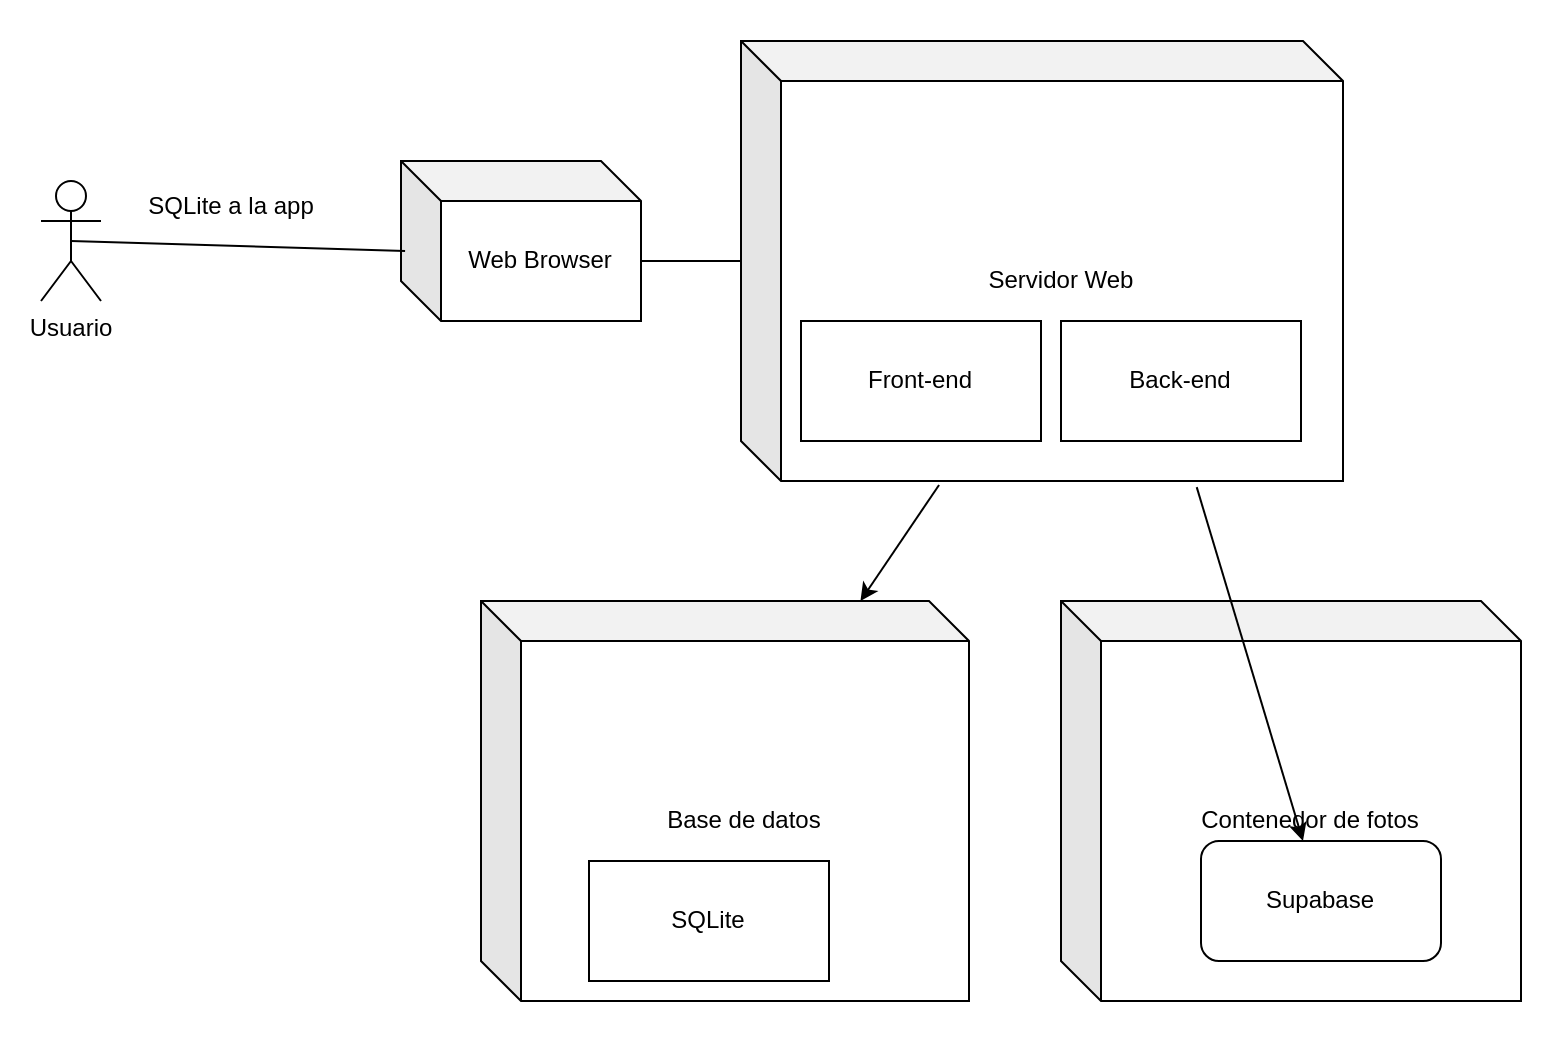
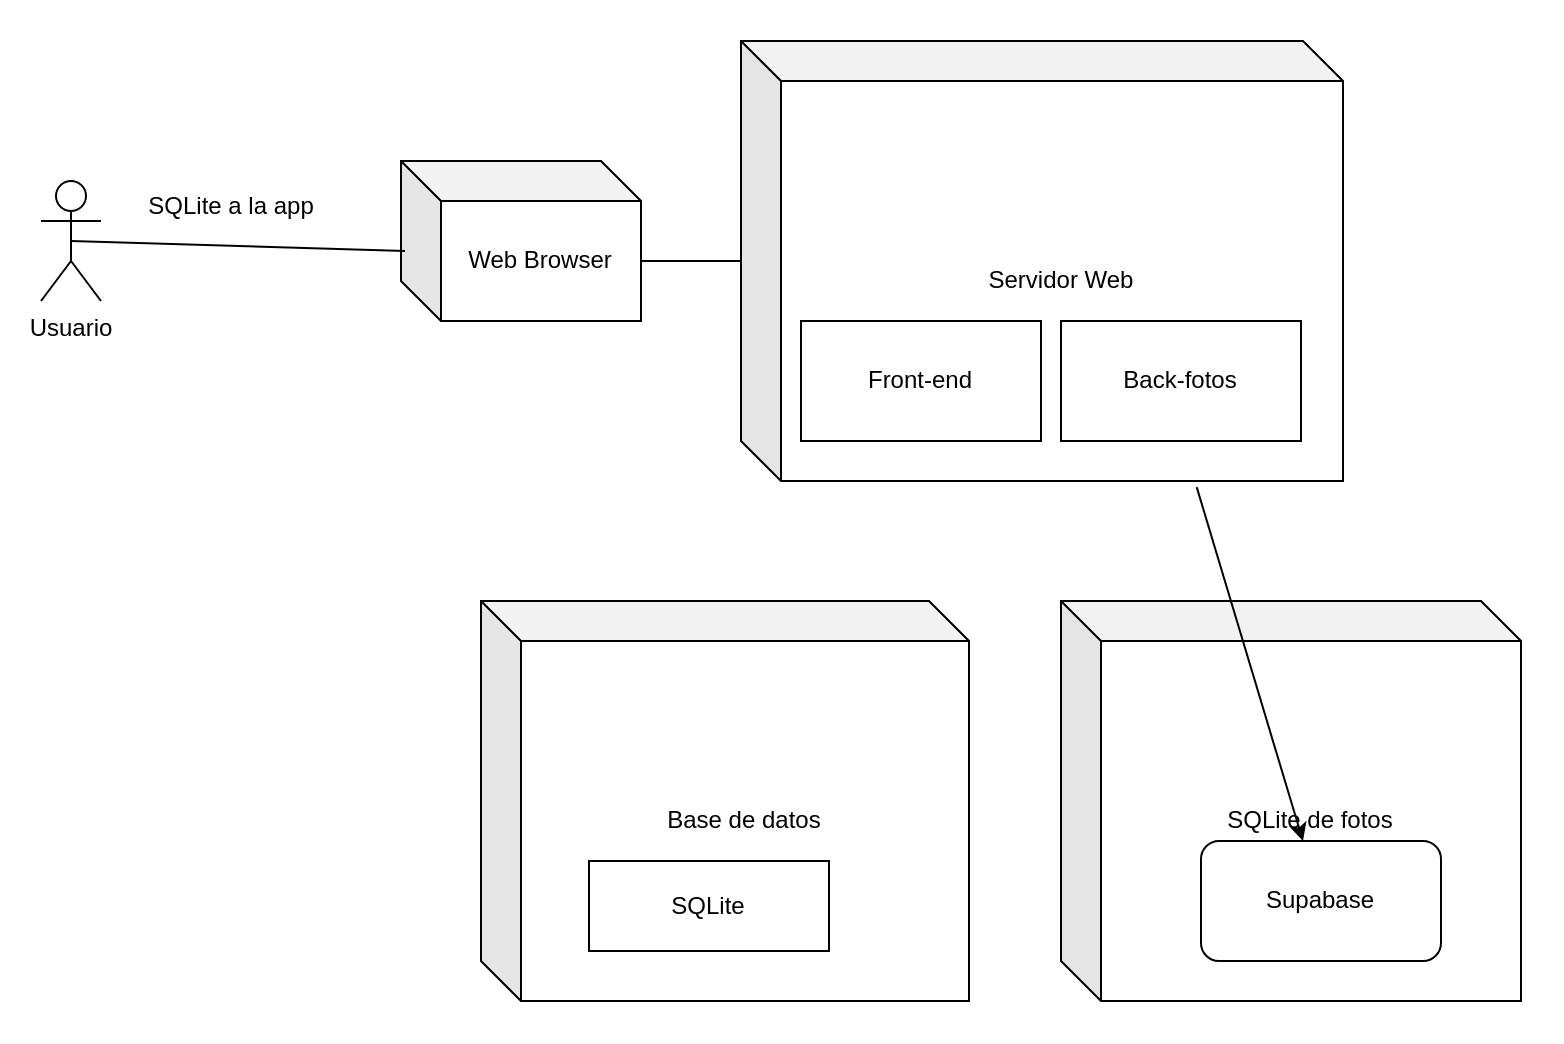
node "Back-end": label "Back-end" -> "Back-fotos"
edge "Servidor Web" -> "Base de datos": removed
node "Contenedor de fotos": label "Contenedor de fotos" -> "SQLite de fotos"
node "SQLite": size 240x120 -> 240x90
